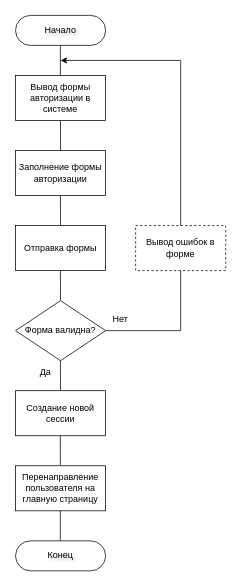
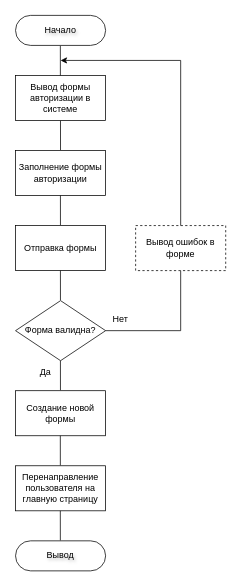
node "Создание новой сессии": label "Создание новой сессии" -> "Создание новой формы"
node "Конец": label "Конец" -> "Вывод"
